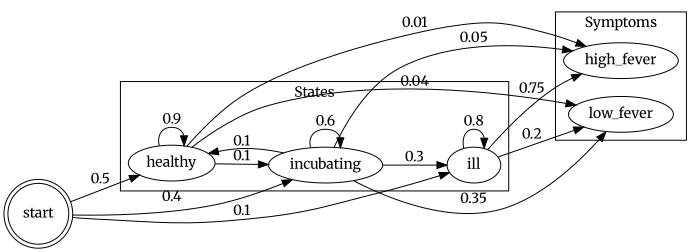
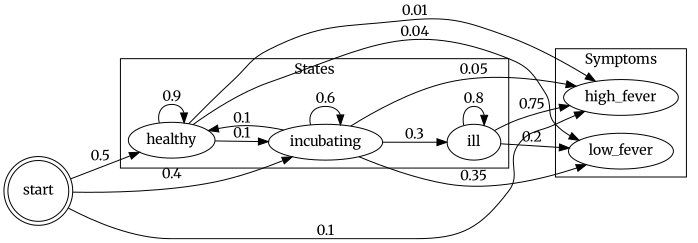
edge "start" -> "ill": now "start" -> "high_fever"
